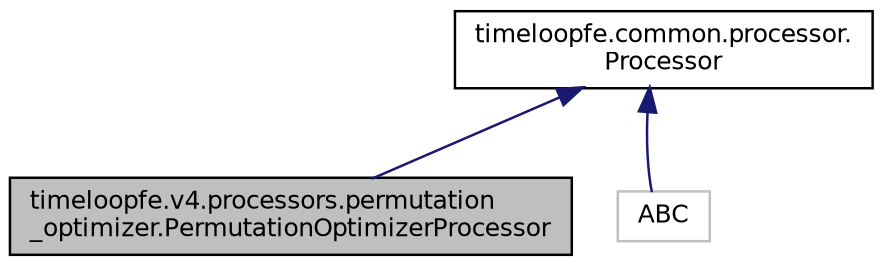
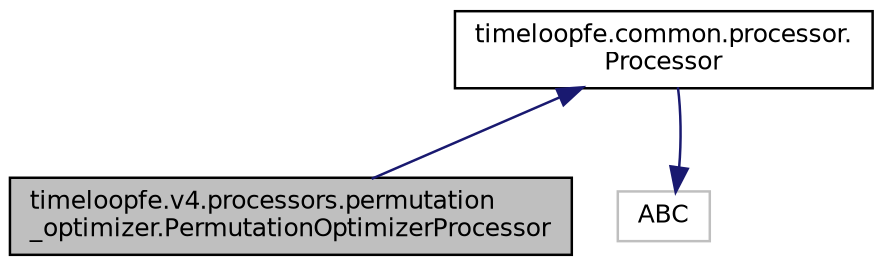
edge "ABC" -> "timeloopfe.common.processor. Processor": reversed
